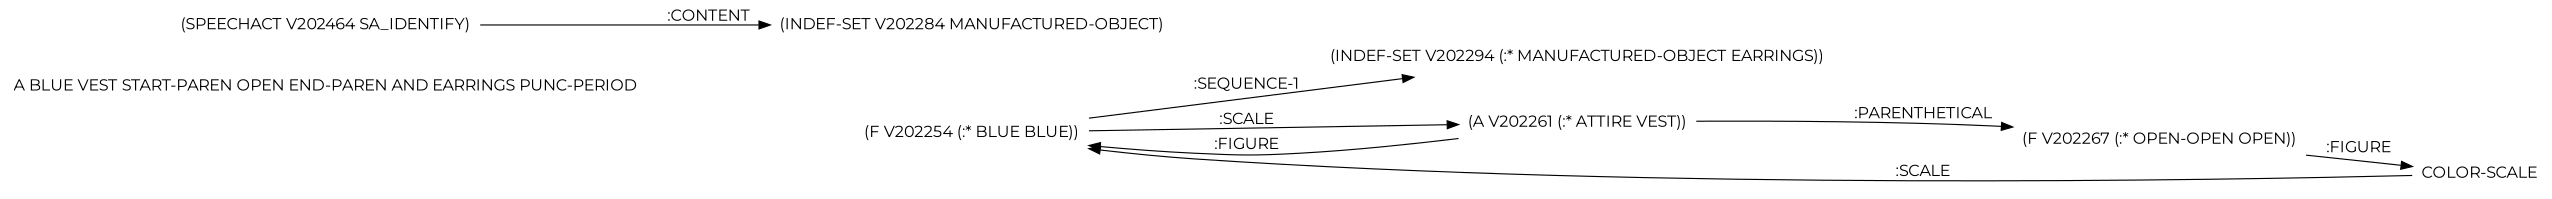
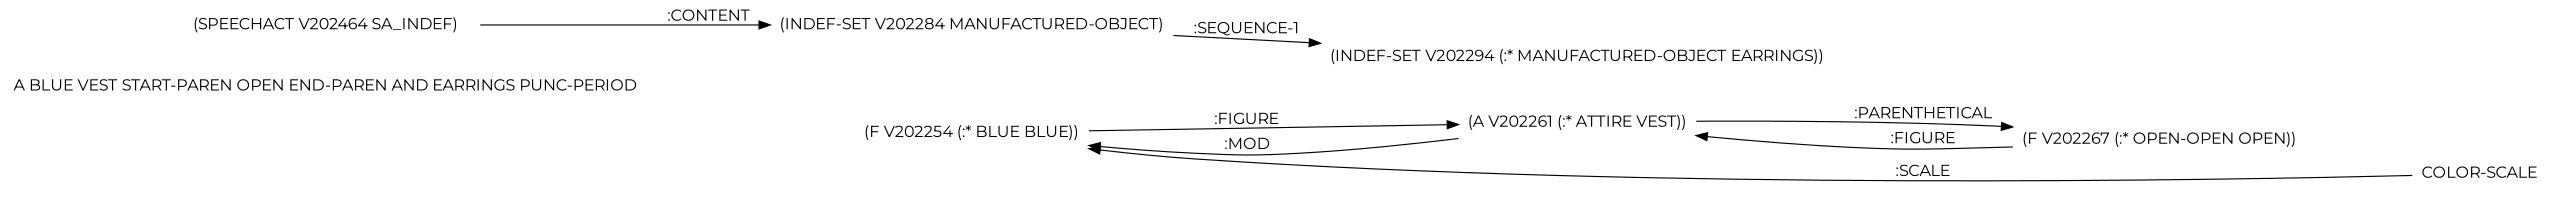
node "(SPEECHACT V202464 SA_IDENTIFY)": label "(SPEECHACT V202464 SA_IDENTIFY)" -> "(SPEECHACT V202464 SA_INDEF)"
edge "(F V202254 (:* BLUE BLUE))" -> "(INDEF-SET V202294 (:* MANUFACTURED-OBJECT EARRINGS))": now "(INDEF-SET V202284 MANUFACTURED-OBJECT)" -> "(INDEF-SET V202294 (:* MANUFACTURED-OBJECT EARRINGS))"
edge "(F V202254 (:* BLUE BLUE))" -> "(A V202261 (:* ATTIRE VEST))": label ":SCALE" -> ":FIGURE"
edge "(A V202261 (:* ATTIRE VEST))" -> "(F V202254 (:* BLUE BLUE))": label ":FIGURE" -> ":MOD"
edge "(F V202267 (:* OPEN-OPEN OPEN))" -> "COLOR-SCALE": now "(F V202267 (:* OPEN-OPEN OPEN))" -> "(A V202261 (:* ATTIRE VEST))"
